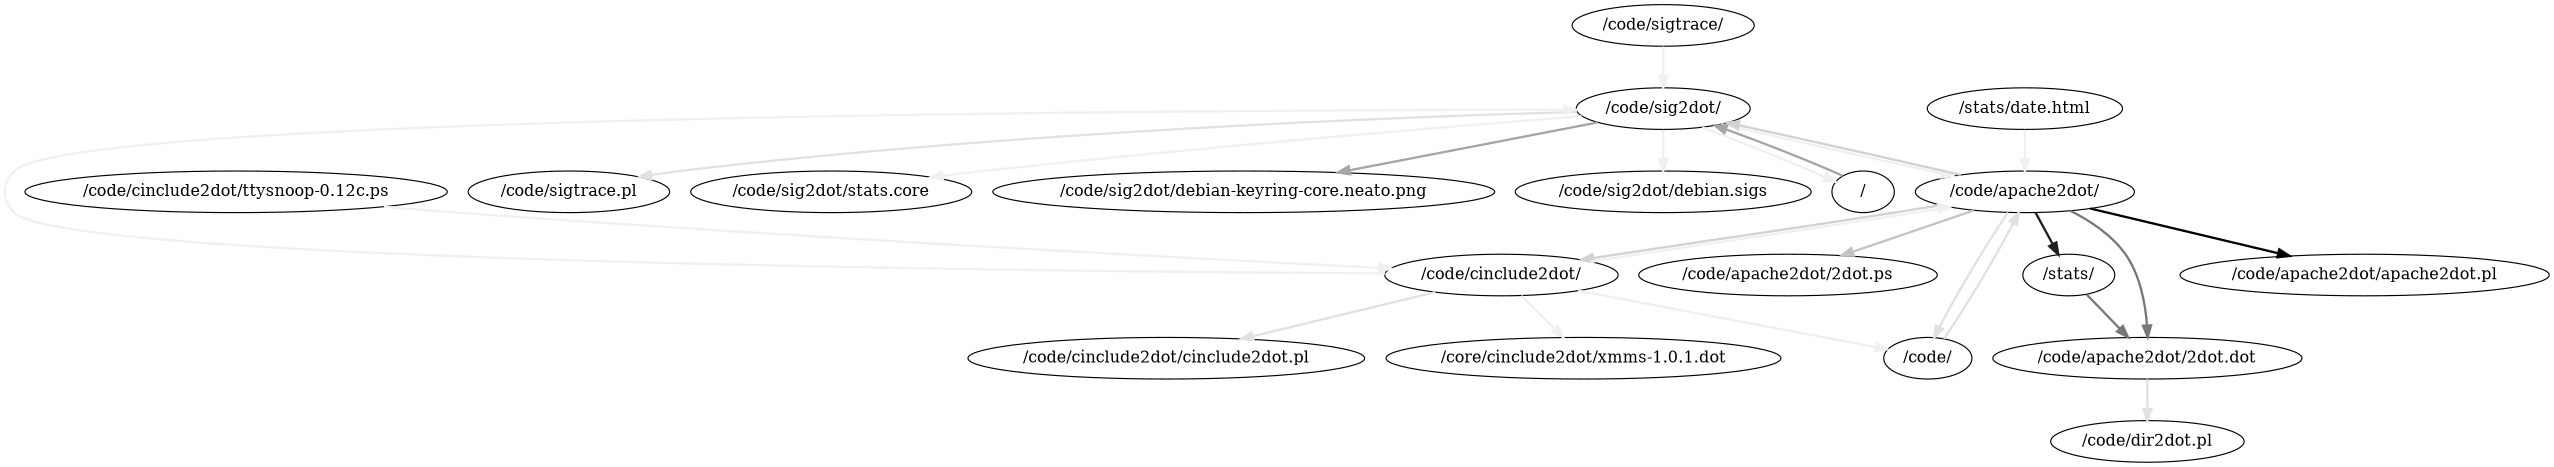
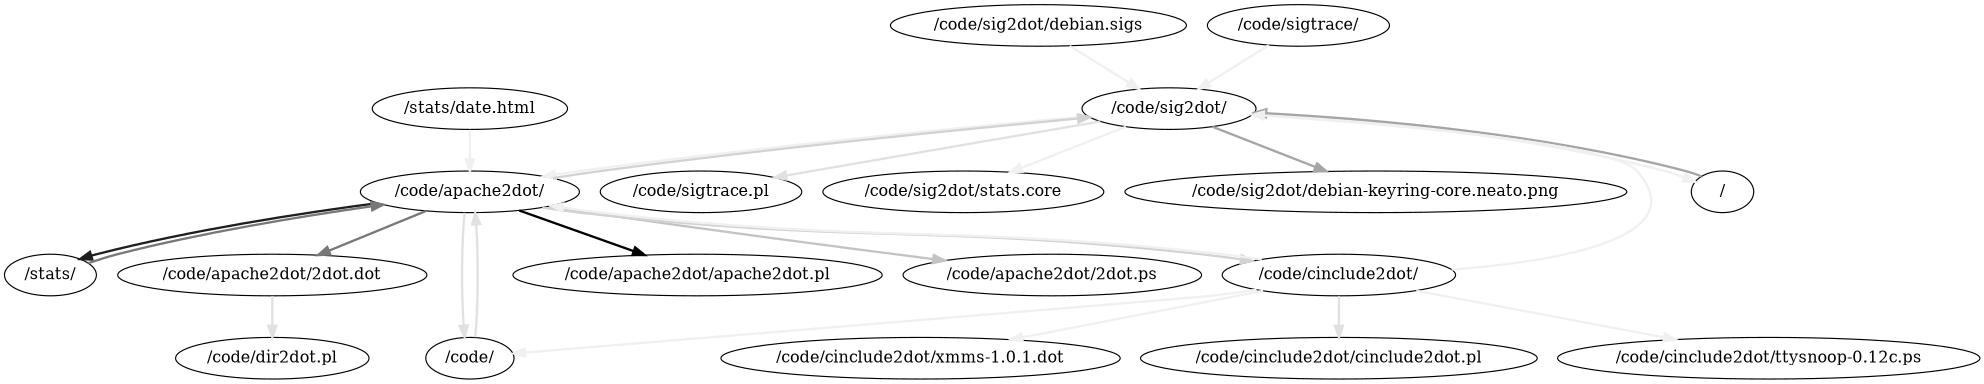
edge "/code/sig2dot/" -> "/code/sig2dot/debian.sigs": reversed
edge "/code/cinclude2dot/ttysnoop-0.12c.ps" -> "/code/cinclude2dot/": reversed
edge "/stats/" -> "/code/apache2dot/2dot.dot": now "/stats/" -> "/code/apache2dot/"
node "/core/cinclude2dot/xmms-1.0.1.dot": label "/core/cinclude2dot/xmms-1.0.1.dot" -> "/code/cinclude2dot/xmms-1.0.1.dot"
